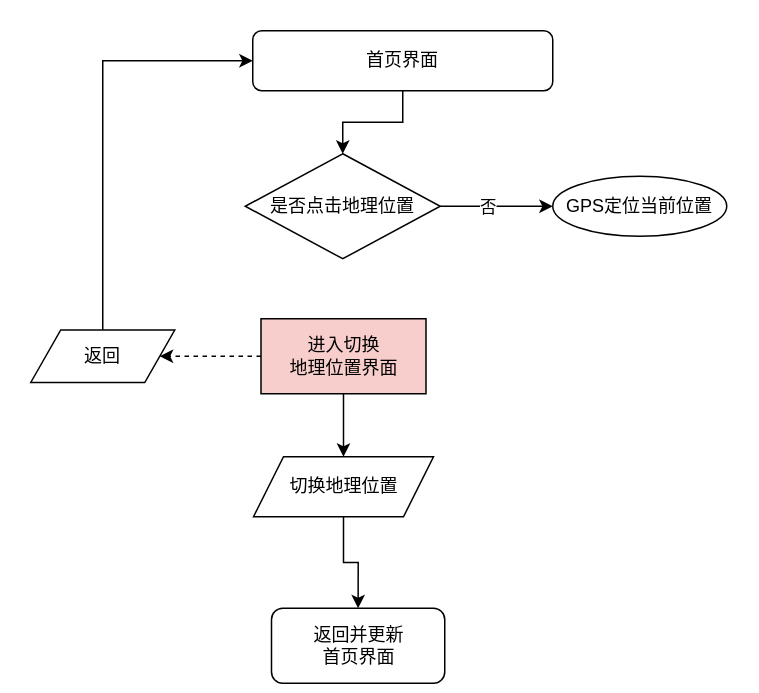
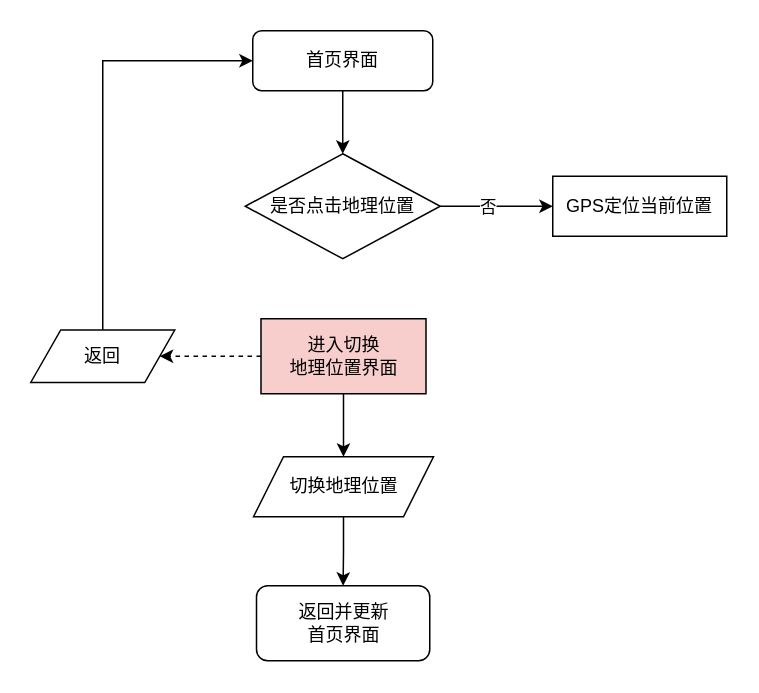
node "首页界面": size 300x60 -> 180x60
node "GPS定位当前位置": shape ellipse -> rectangle
node "返回并更新 首页界面": moved (358, 646) -> (343, 623)
